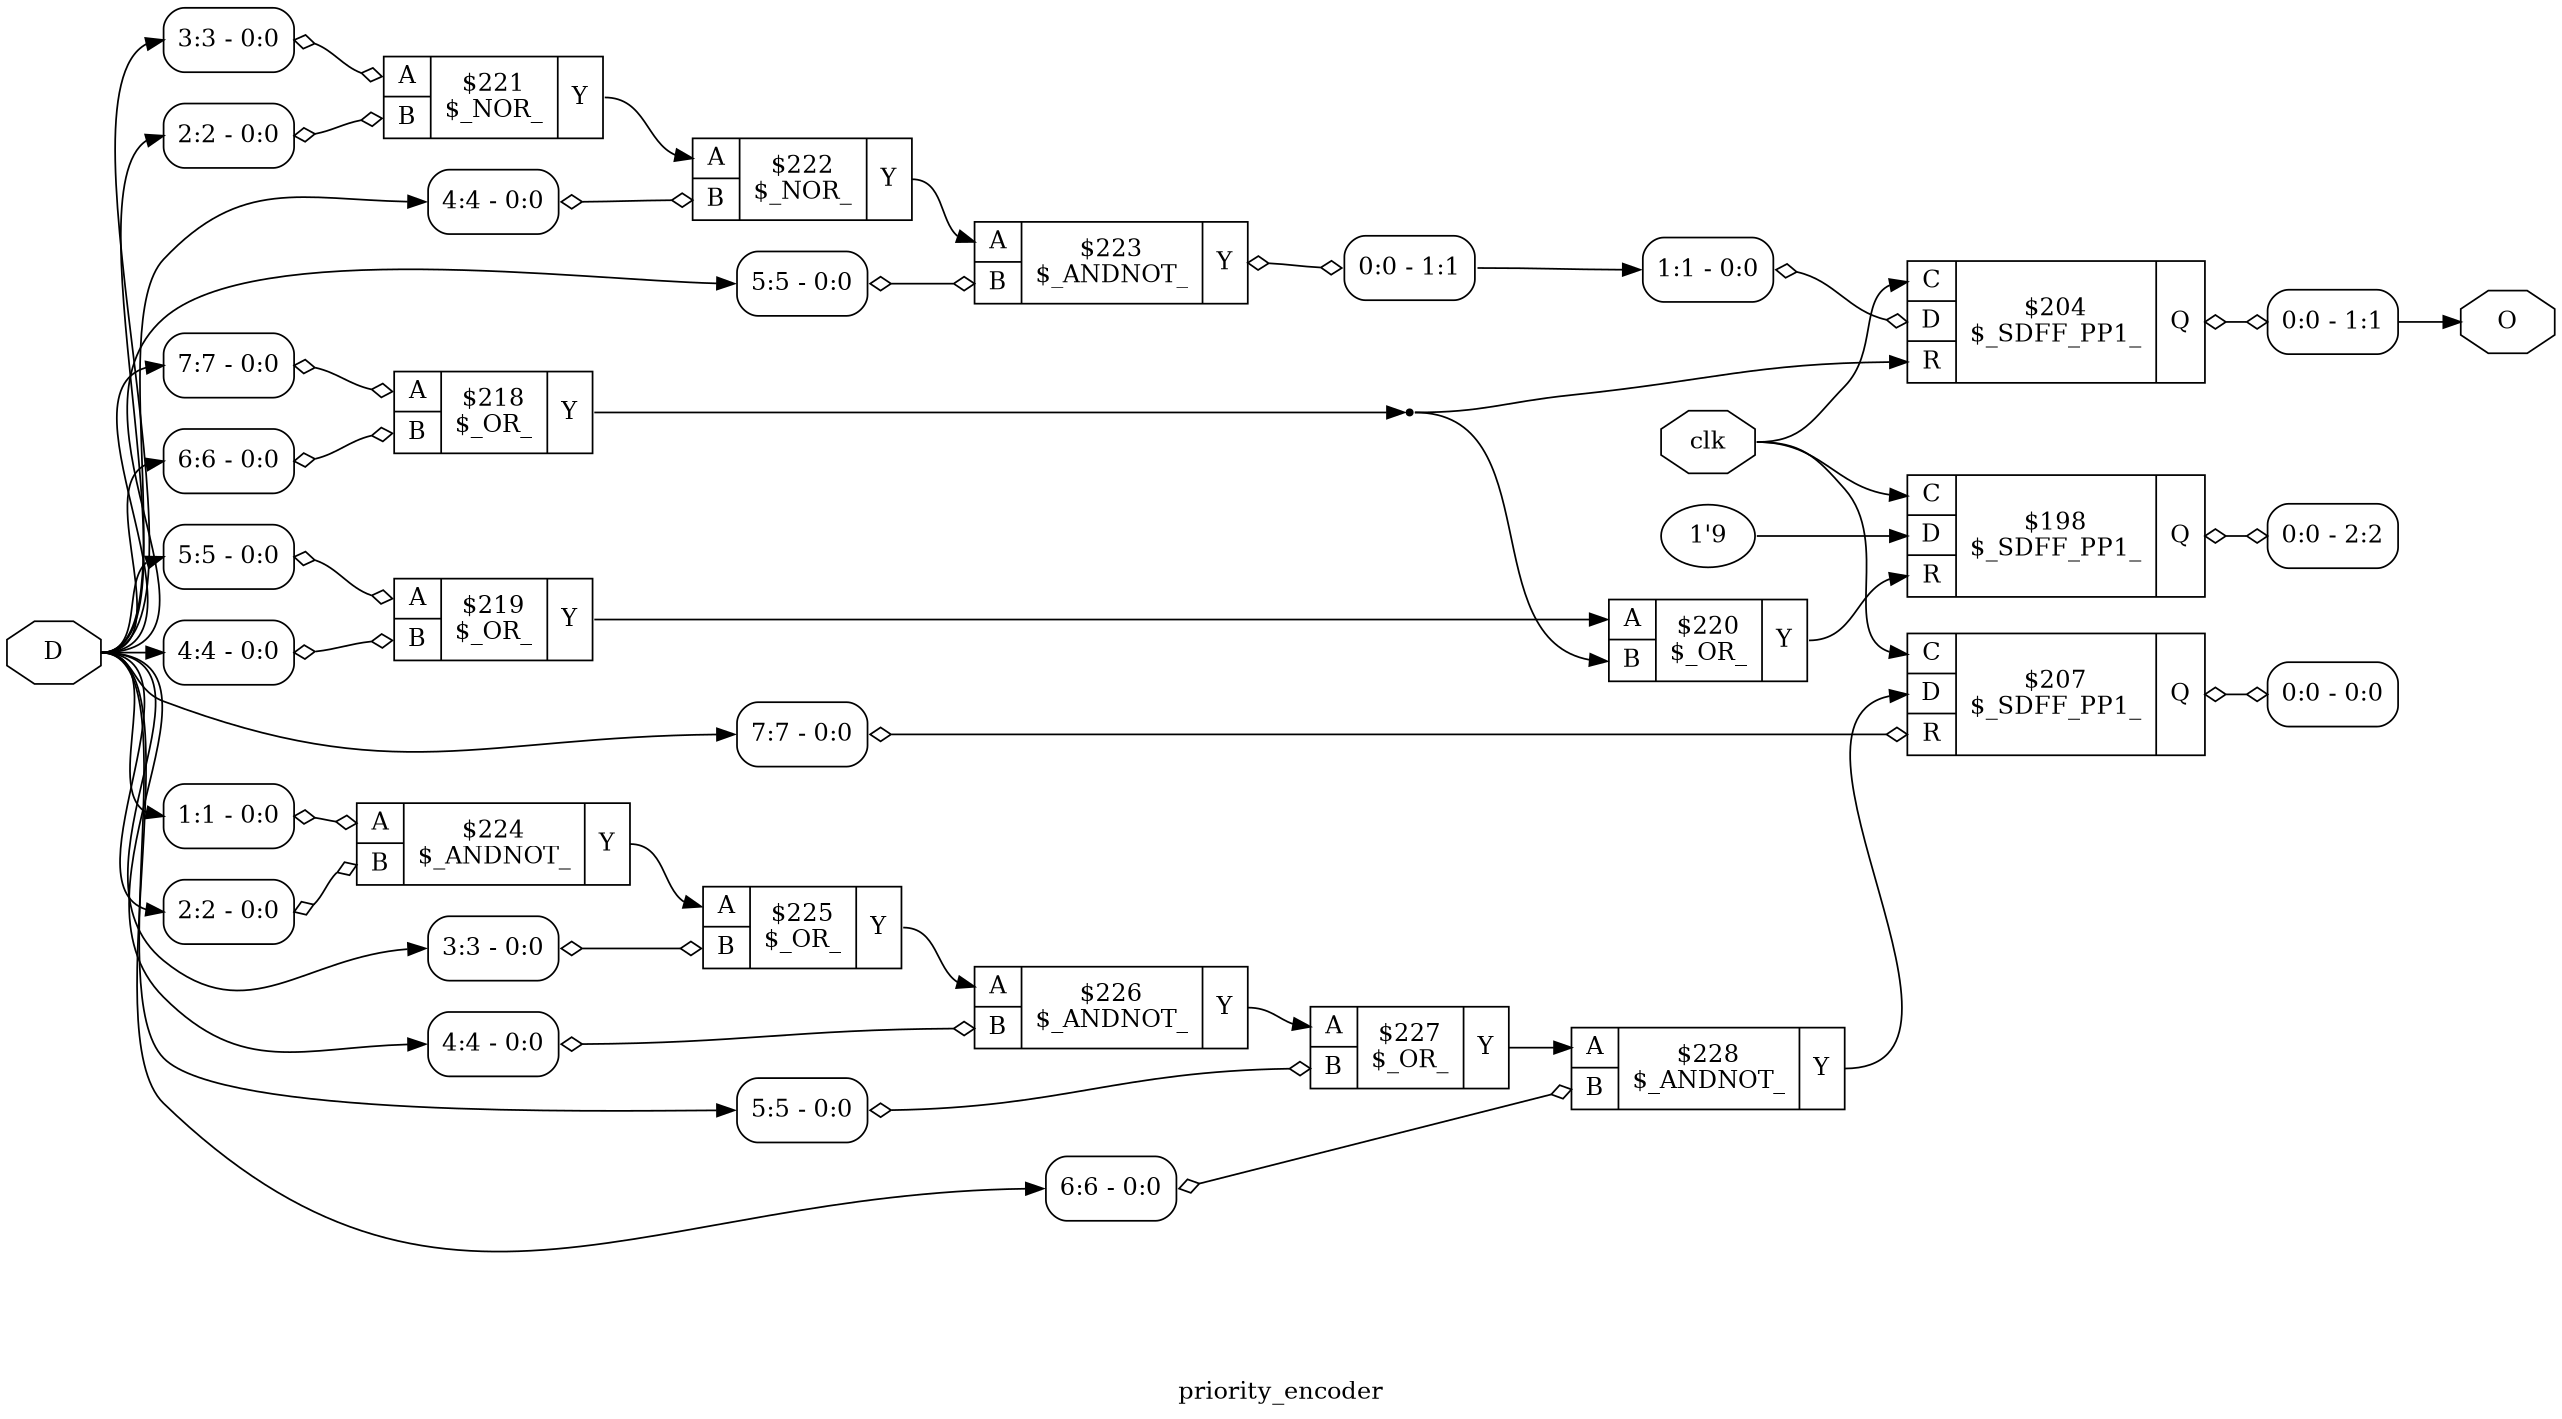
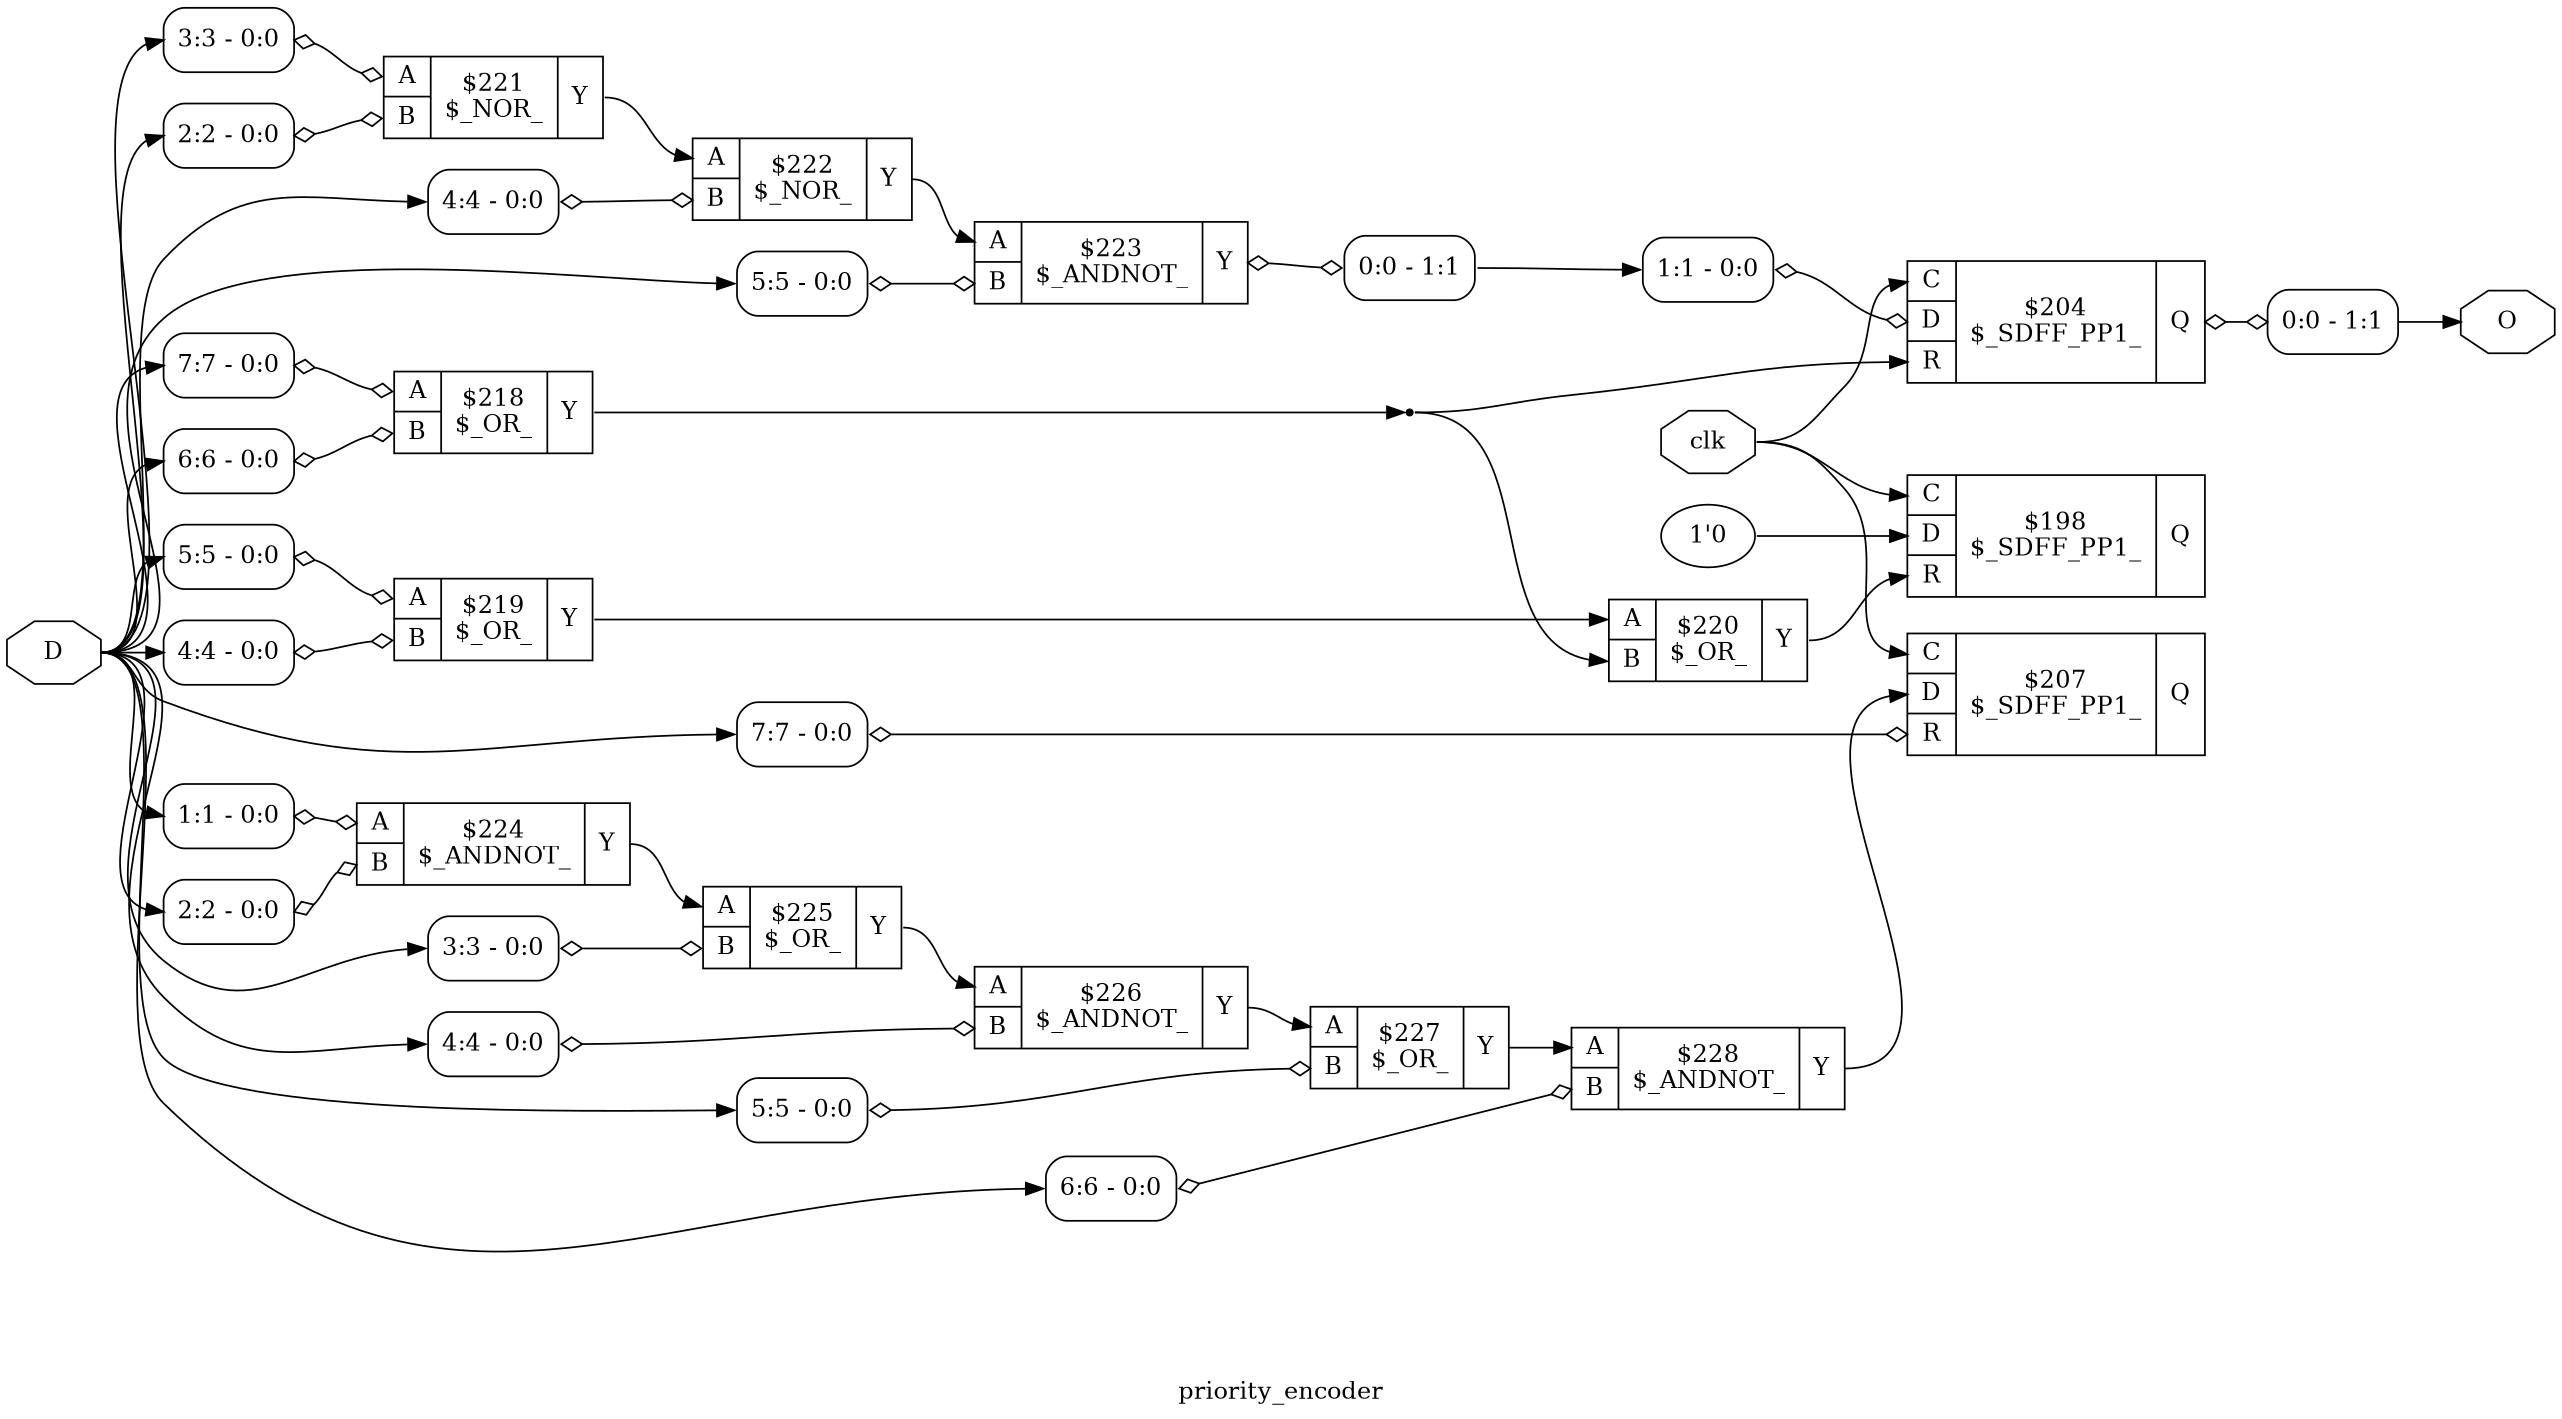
node "1'9": label "1'9" -> "1'0"
node "0:0 - 2:2": removed
node "0:0 - 0:0": removed
